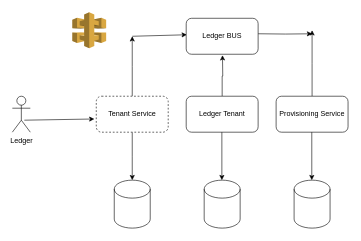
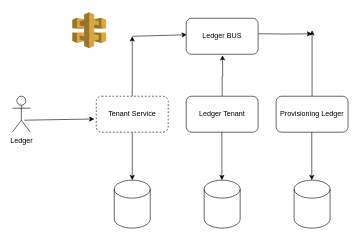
node "Provisioning Service": label "Provisioning Service" -> "Provisioning Ledger"
